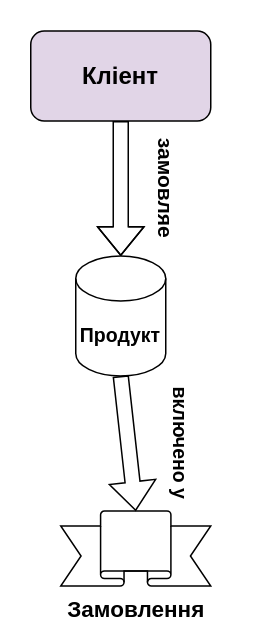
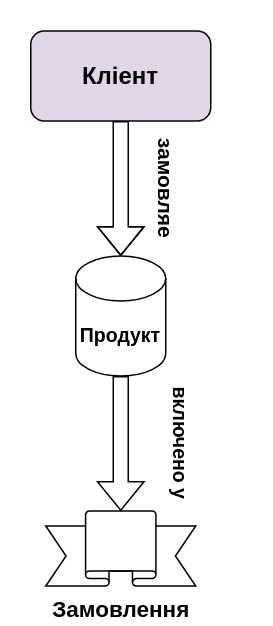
node "Замовлення": moved (136, 548) -> (121, 548)
